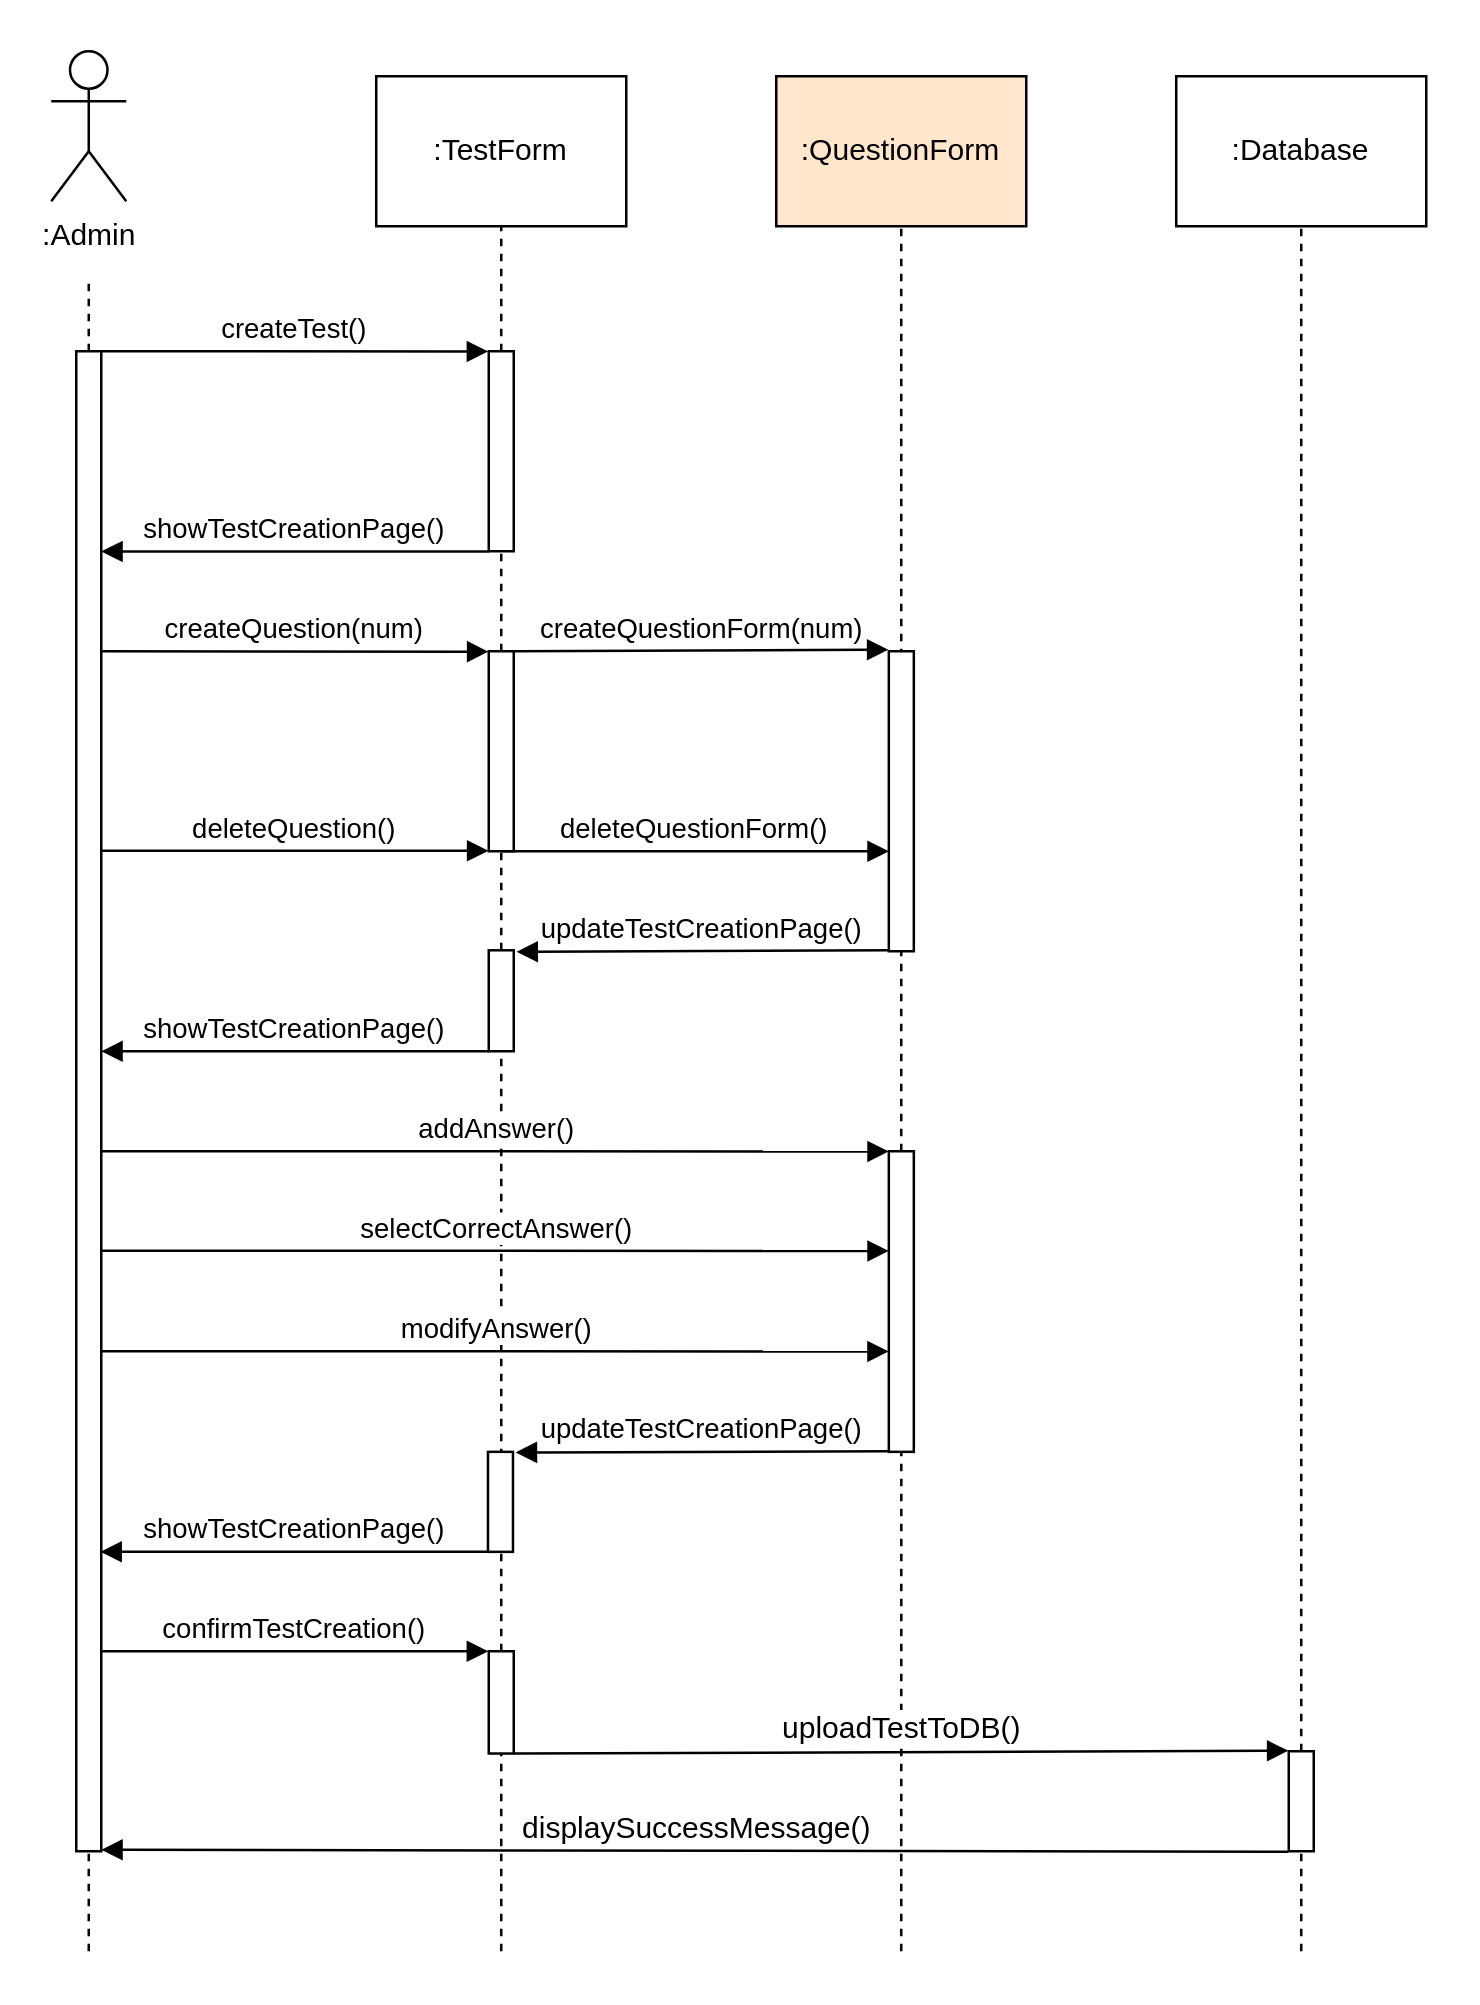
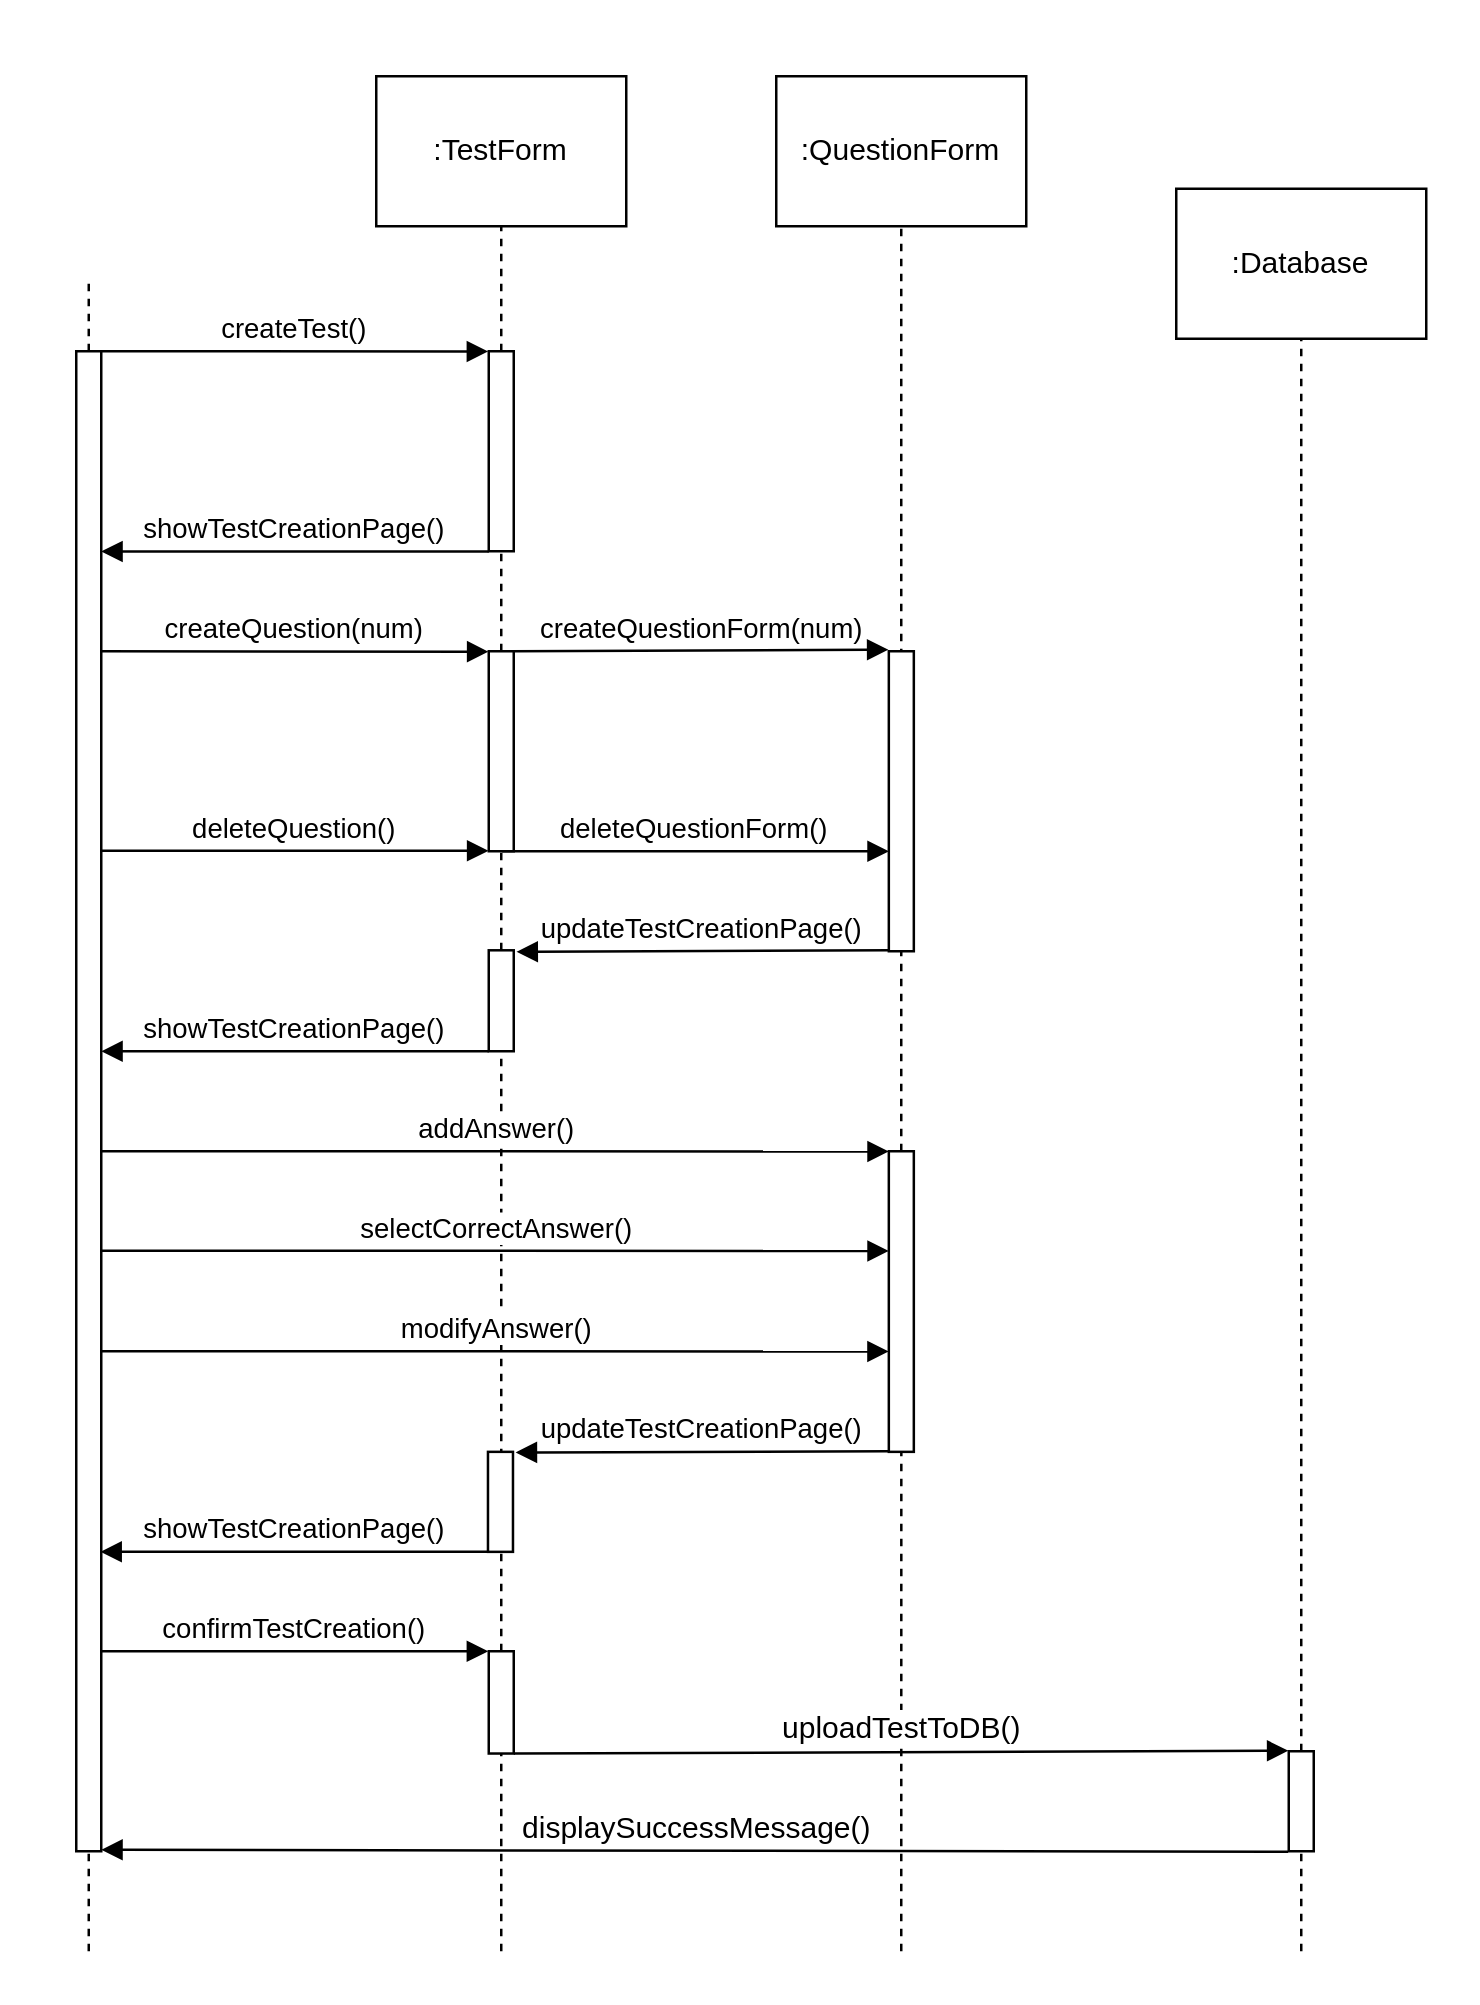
node ":Admin": removed
node ":QuestionForm": fillcolor #ffe6cc -> #ffffff
node ":Database": moved (1301, 151) -> (1301, 264)
